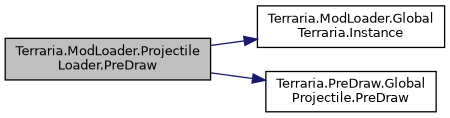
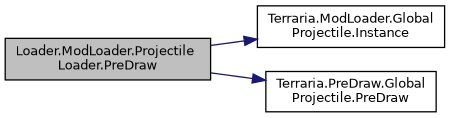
node "Terraria.ModLoader.Global Terraria.Instance": label "Terraria.ModLoader.Global Terraria.Instance" -> "Terraria.ModLoader.Global Projectile.Instance"
node "Terraria.ModLoader.Projectile Loader.PreDraw": label "Terraria.ModLoader.Projectile Loader.PreDraw" -> "Loader.ModLoader.Projectile Loader.PreDraw"
